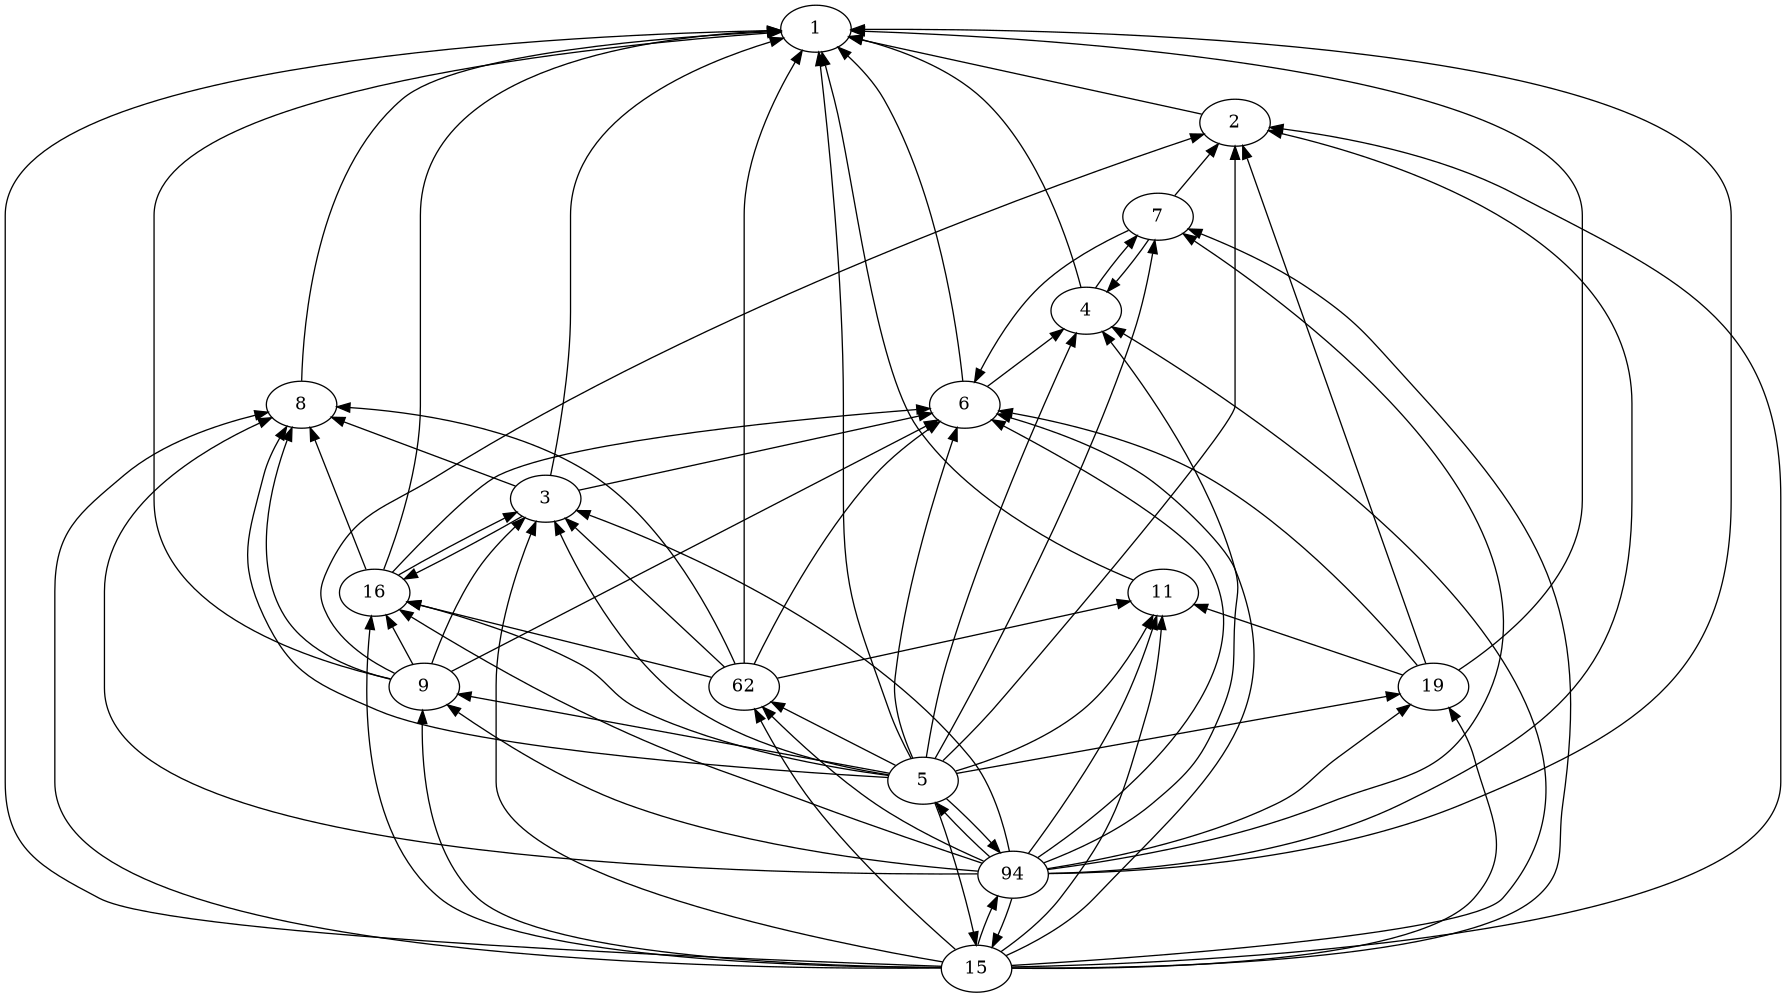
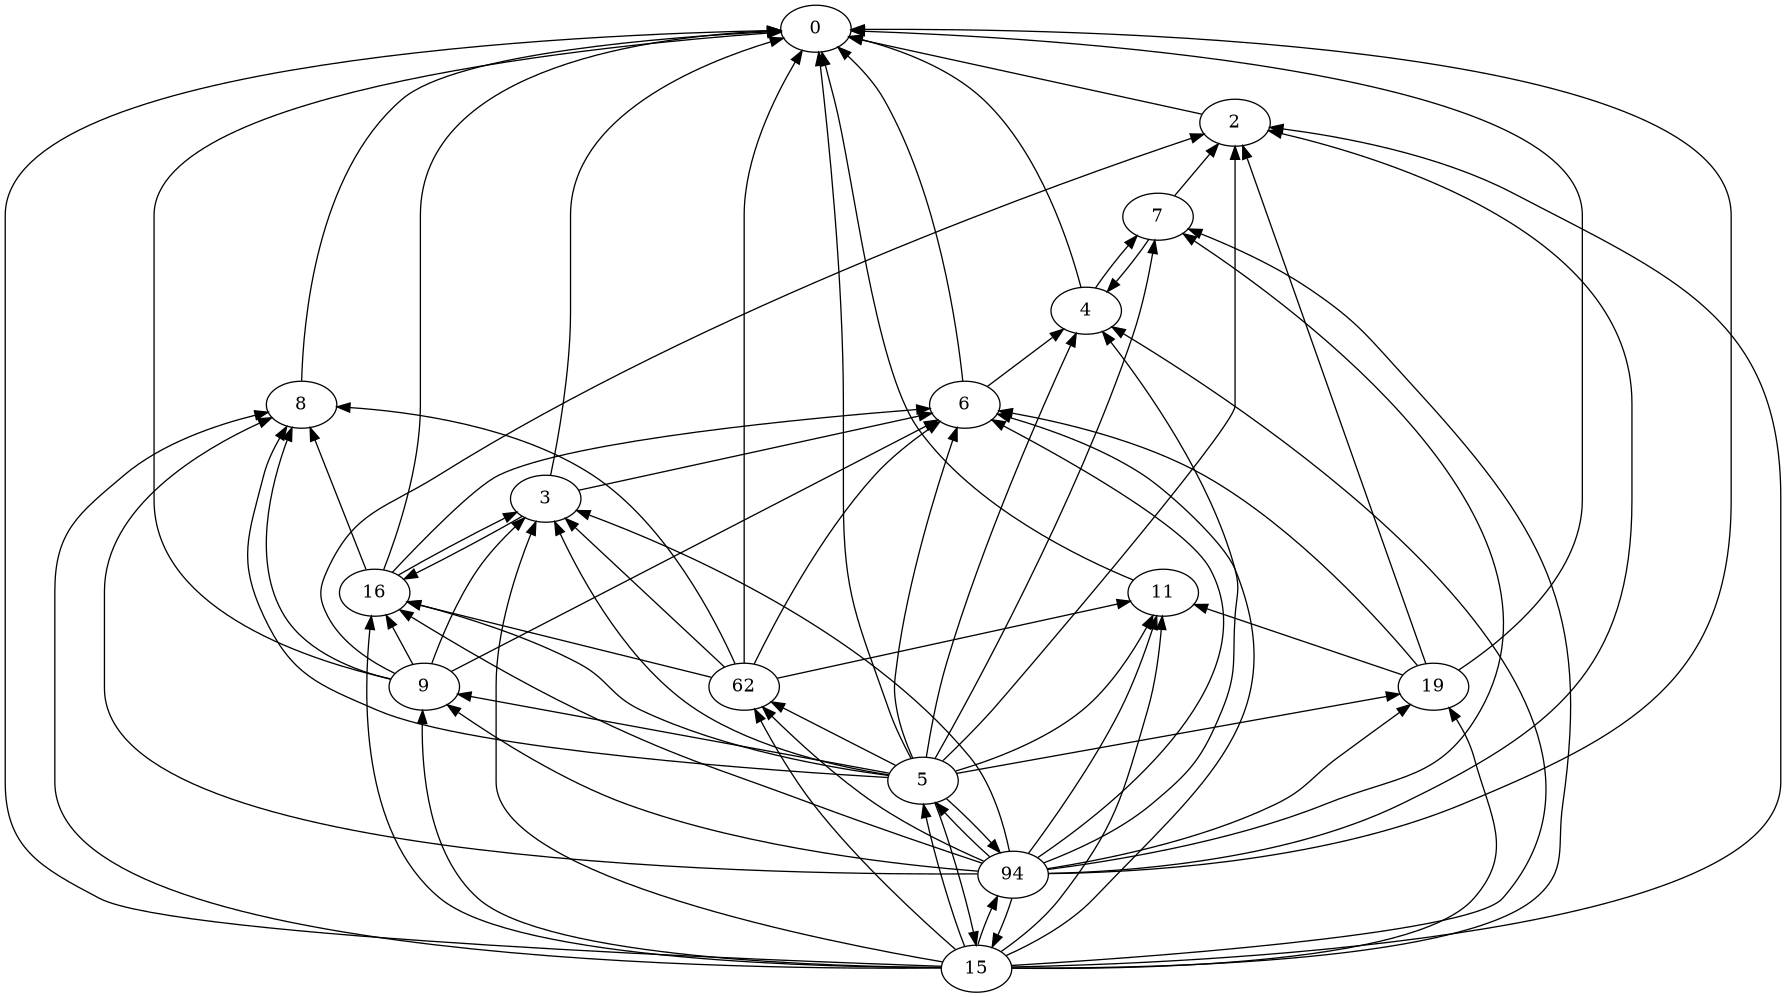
node "1": label "1" -> "0"
edge "7" -> "6": removed
edge "3" -> "8": removed
edge "15" -> "5": added
